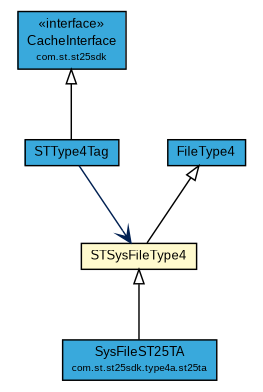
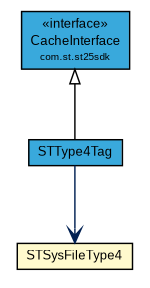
node "FileType4": removed
node "SysFileST25TA": removed
